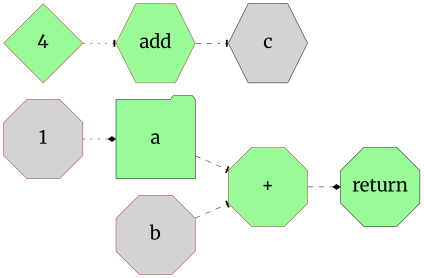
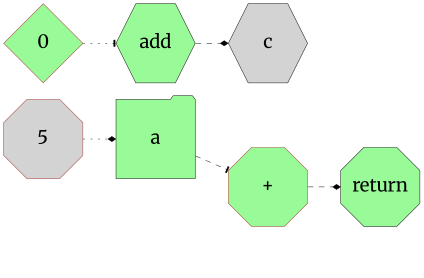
node "4": label "4" -> "0"
node "add": color brown -> black
edge "add" -> "c": arrowhead tee -> diamond
node "1": label "1" -> "5"
node "b": removed
